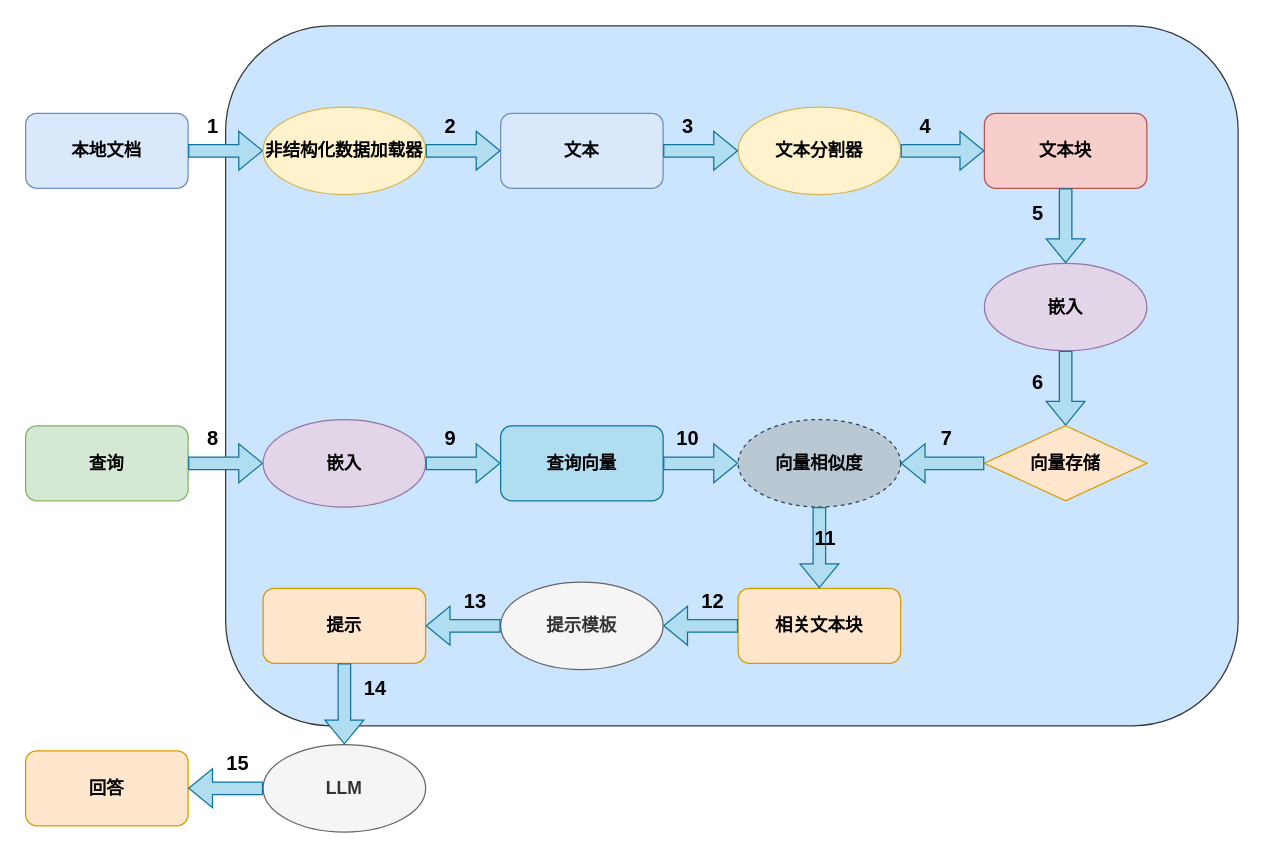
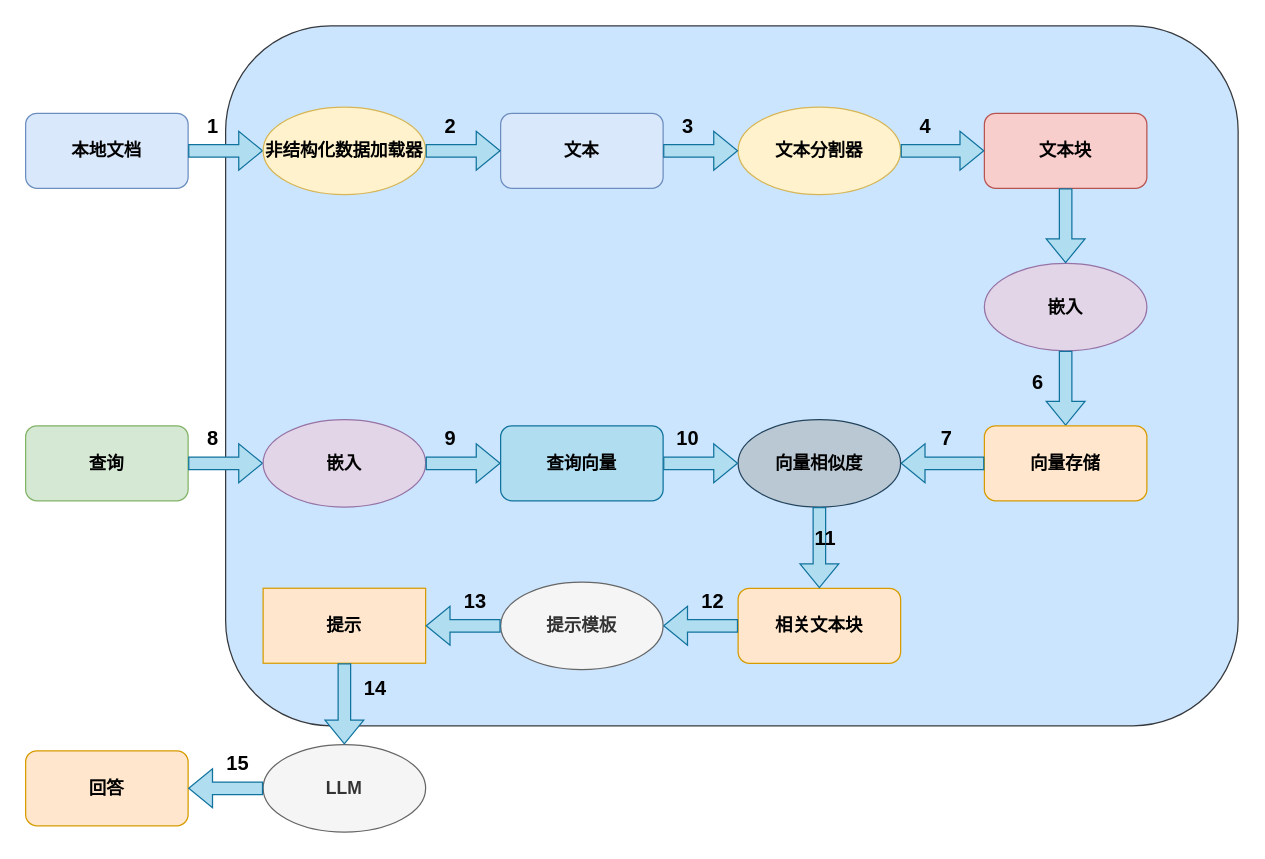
node "5": removed
node "向量相似度": style dashed -> solid
node "向量存储": shape diamond -> rounded rectangle
node "提示": shape rounded rectangle -> rectangle
